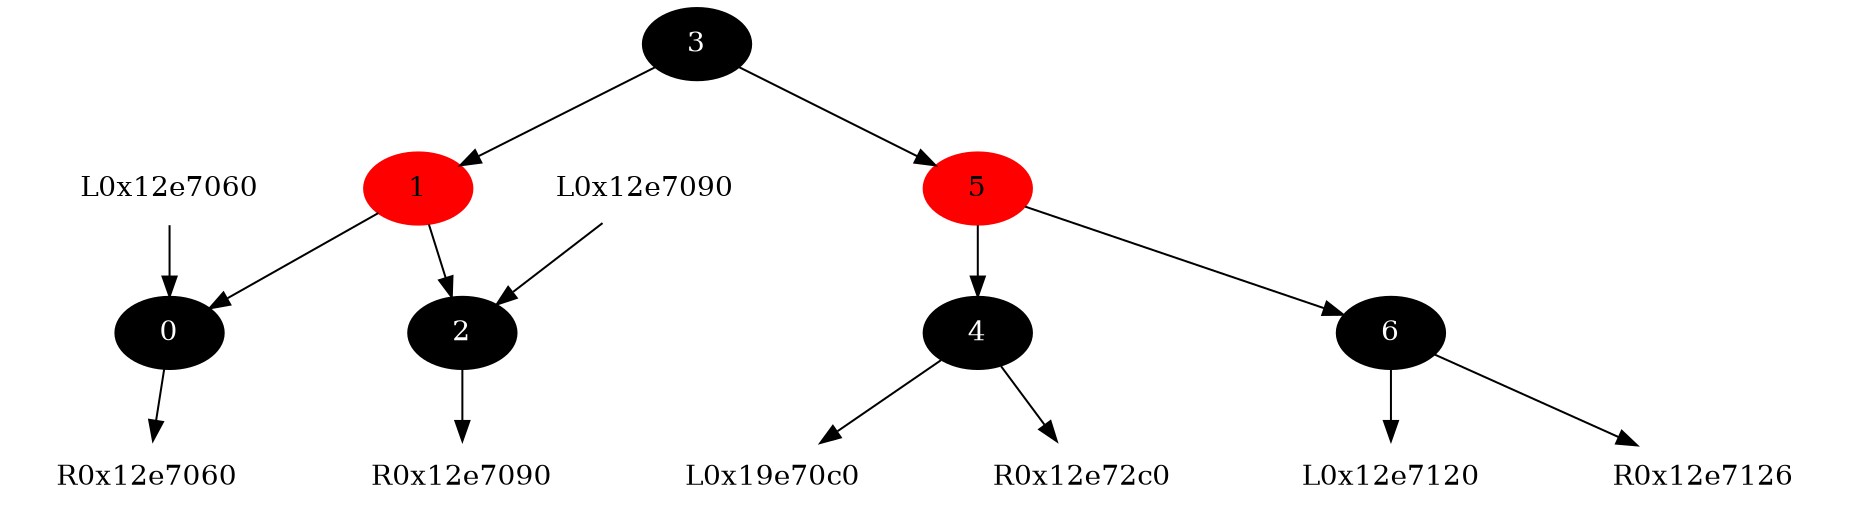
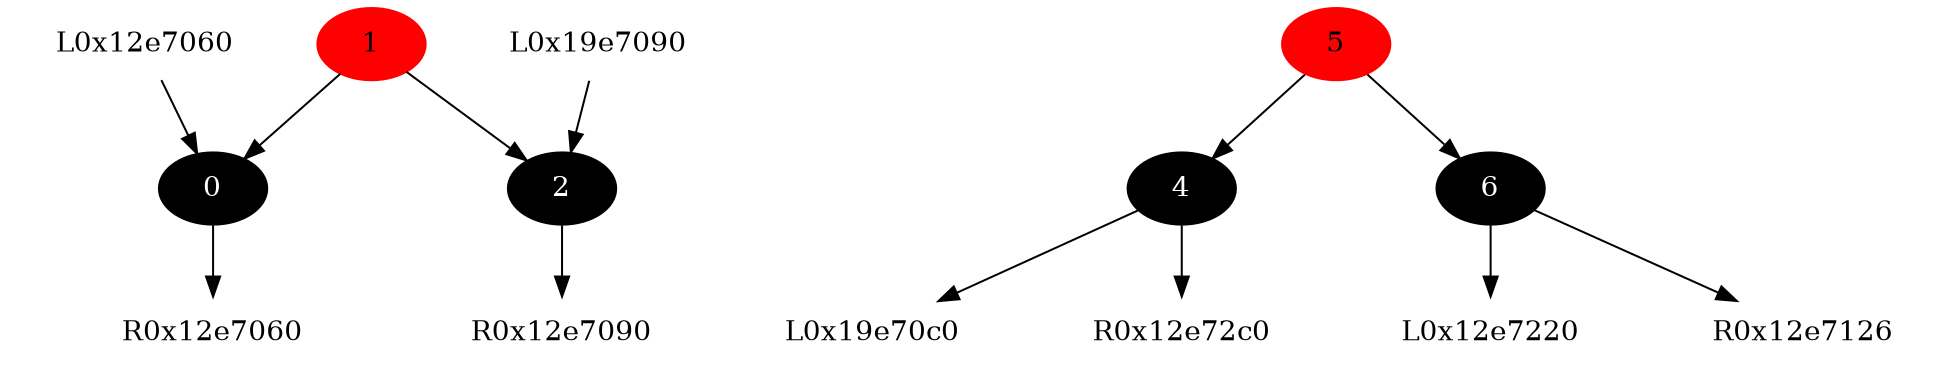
node "3": removed
node "L0x12e7090": label "L0x12e7090" -> "L0x19e7090"
node "L0x12e7120": label "L0x12e7120" -> "L0x12e7220"
